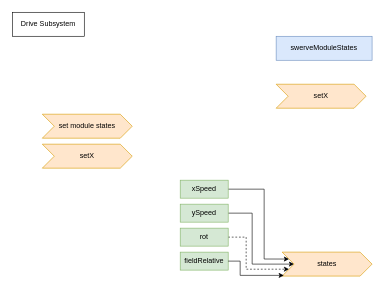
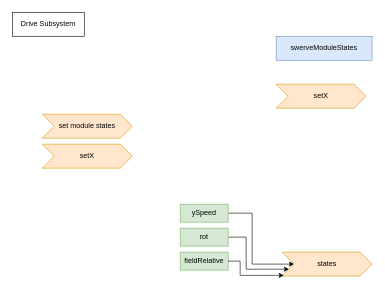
node "xSpeed": removed
edge "xSpeed" -> "states": removed
edge "rot" -> "states": style dashed -> solid
